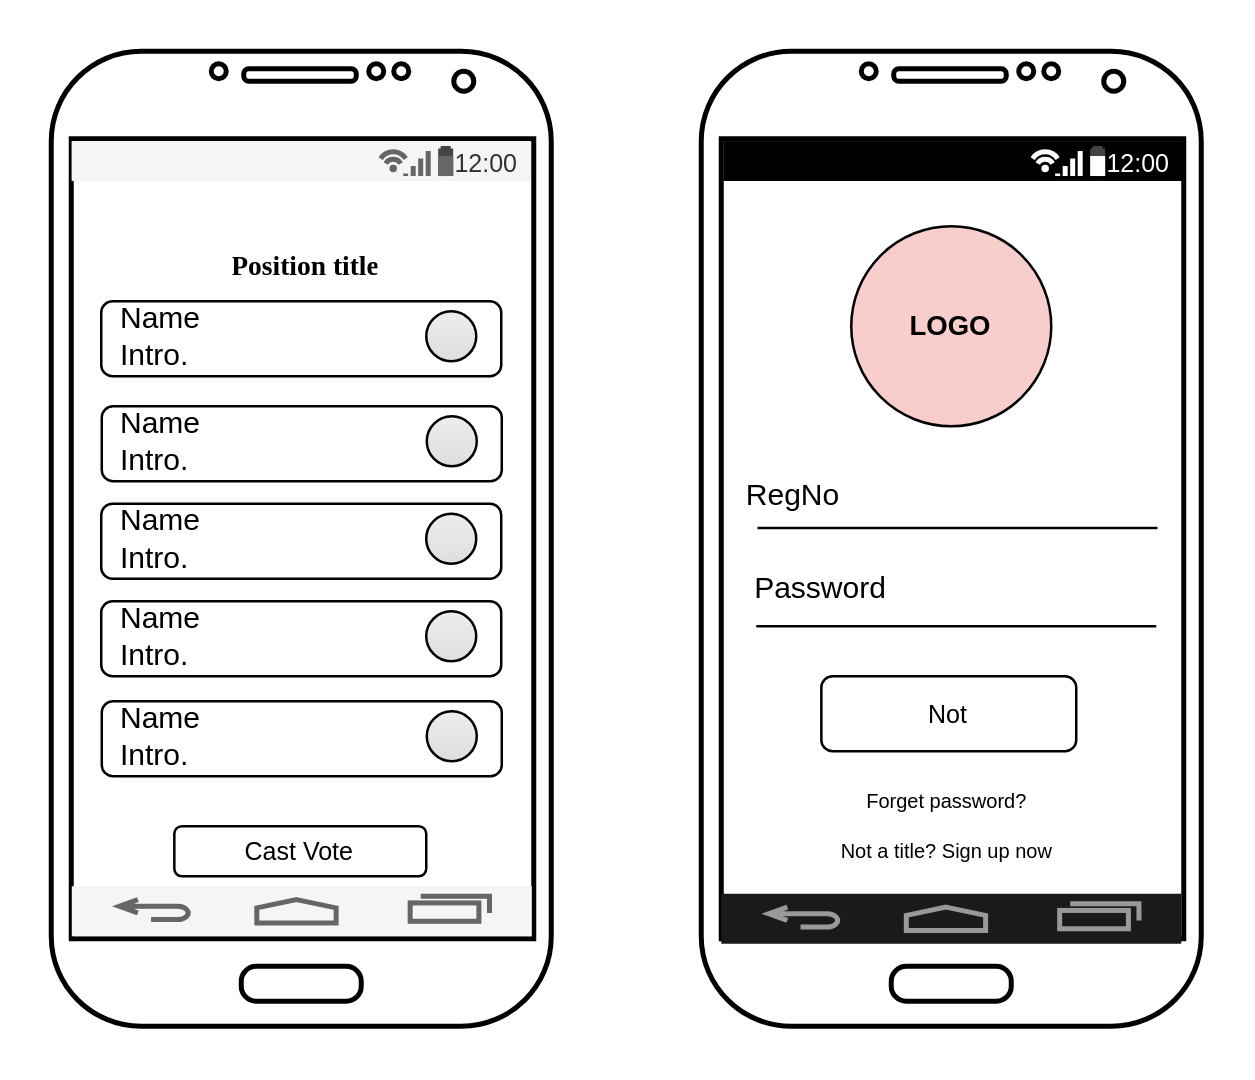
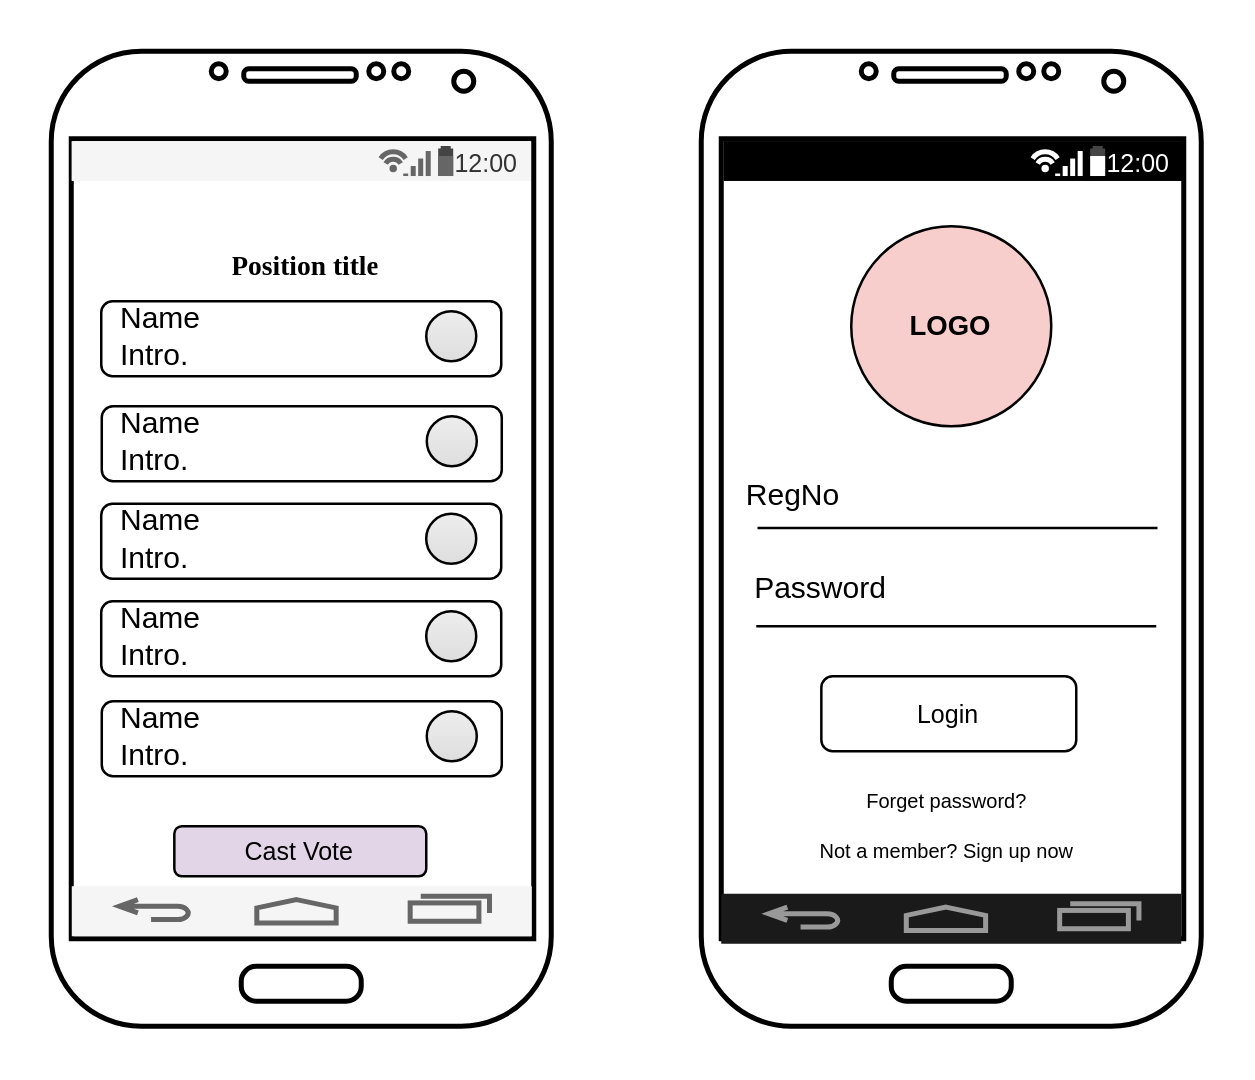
node "Not": label "Not" -> "Login"
node "Cast Vote": fillcolor #ffffff -> #e1d5e7
node "Not a title? Sign up now": label "Not a title? Sign up now" -> "Not a member? Sign up now"
